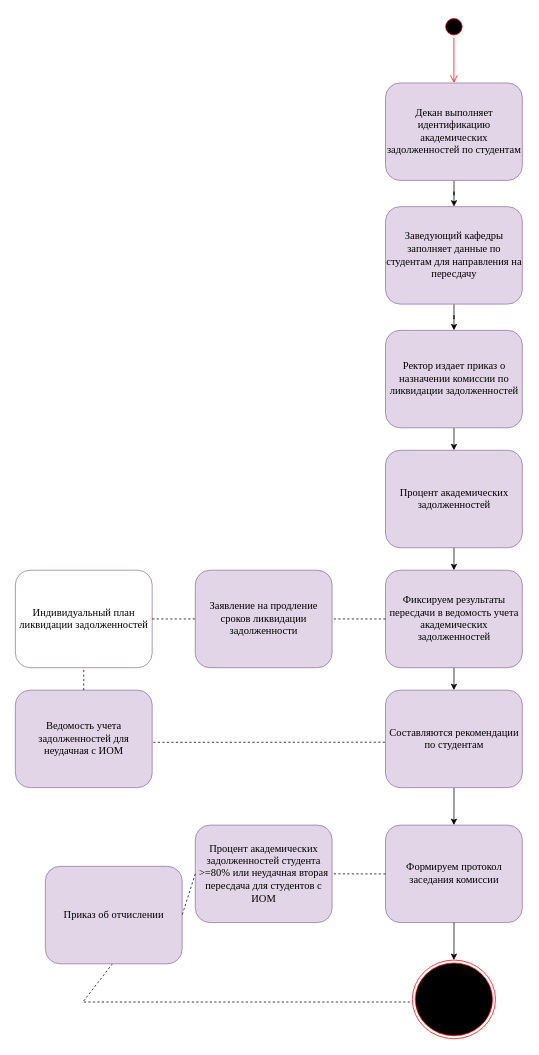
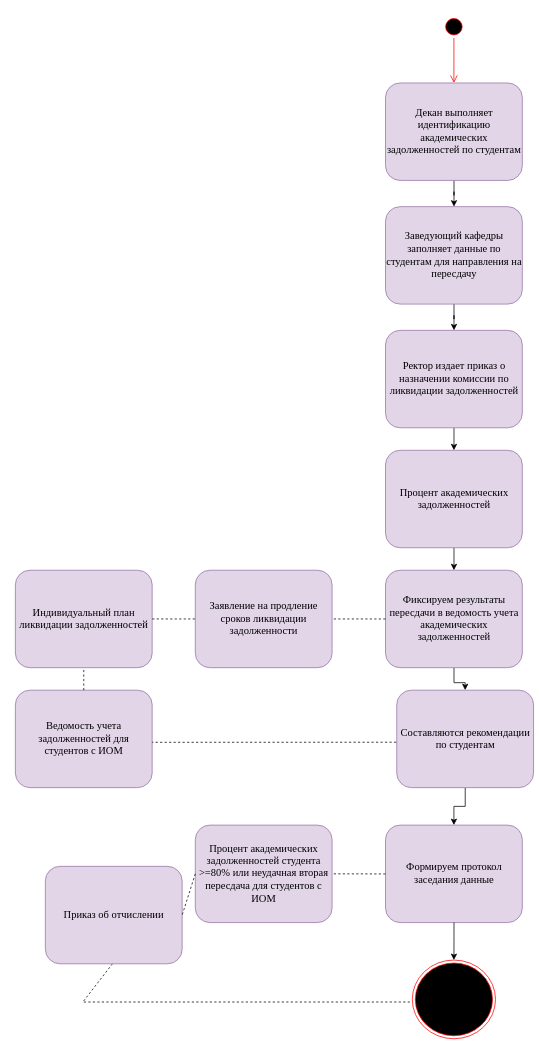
node "Индивидуальный план ликвидации задолженностей": fillcolor #ffffff -> #e1d5e7
node "Ведомость учета задолженностей для неудачная с ИОМ": label "Ведомость учета задолженностей для неудачная с ИОМ" -> "Ведомость учета задолженностей для студентов с ИОМ"
node "Составляются рекомендации по студентам": moved (454, 739) -> (465, 739)
node "Формируем протокол заседания комиссии": label "Формируем протокол заседания комиссии" -> "Формируем протокол заседания данные"
